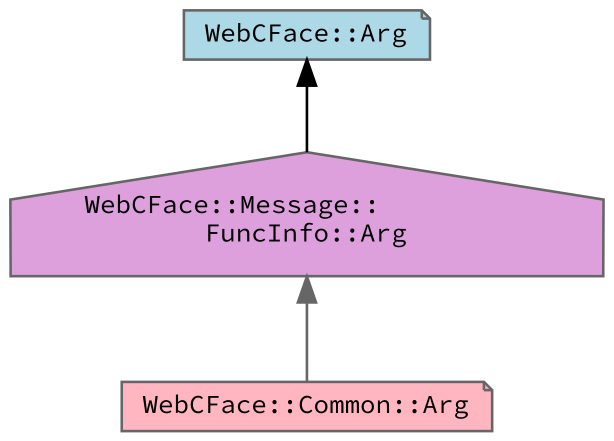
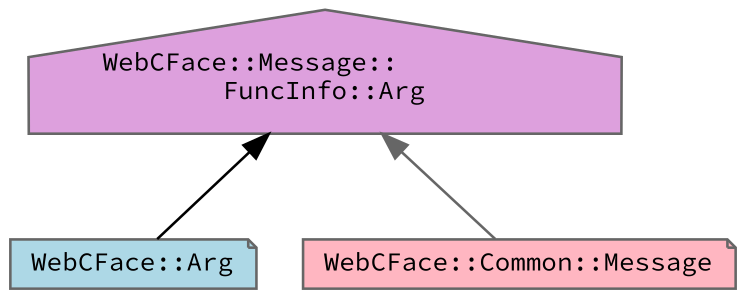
edge "WebCFace::Message:: FuncInfo::Arg" -> "WebCFace::Arg": reversed
node "WebCFace::Common::Arg": label "WebCFace::Common::Arg" -> "WebCFace::Common::Message"
